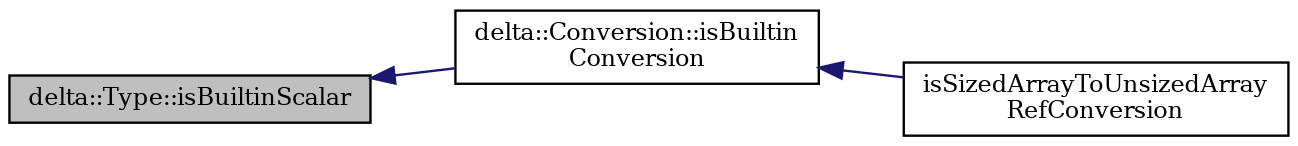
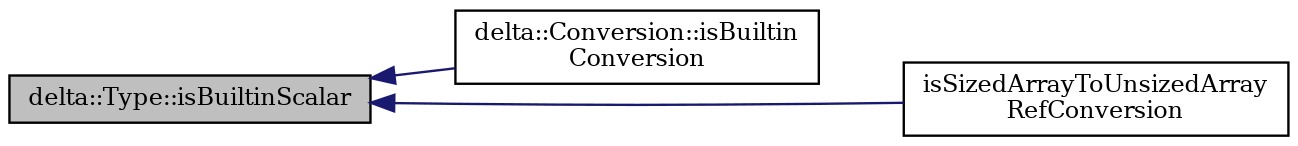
edge "isSizedArrayToUnsizedArray RefConversion" -> "delta::Conversion::isBuiltin Conversion": now "isSizedArrayToUnsizedArray RefConversion" -> "delta::Type::isBuiltinScalar"
